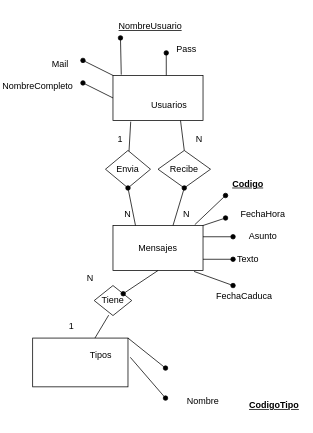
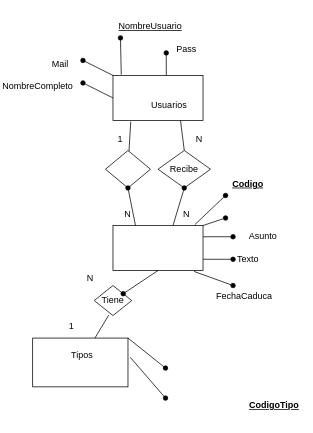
node "Envia": removed
node "FechaHora": removed
node "Mensajes": removed
node "Tipos": moved (101, 355) -> (82, 355)
node "Nombre": removed
